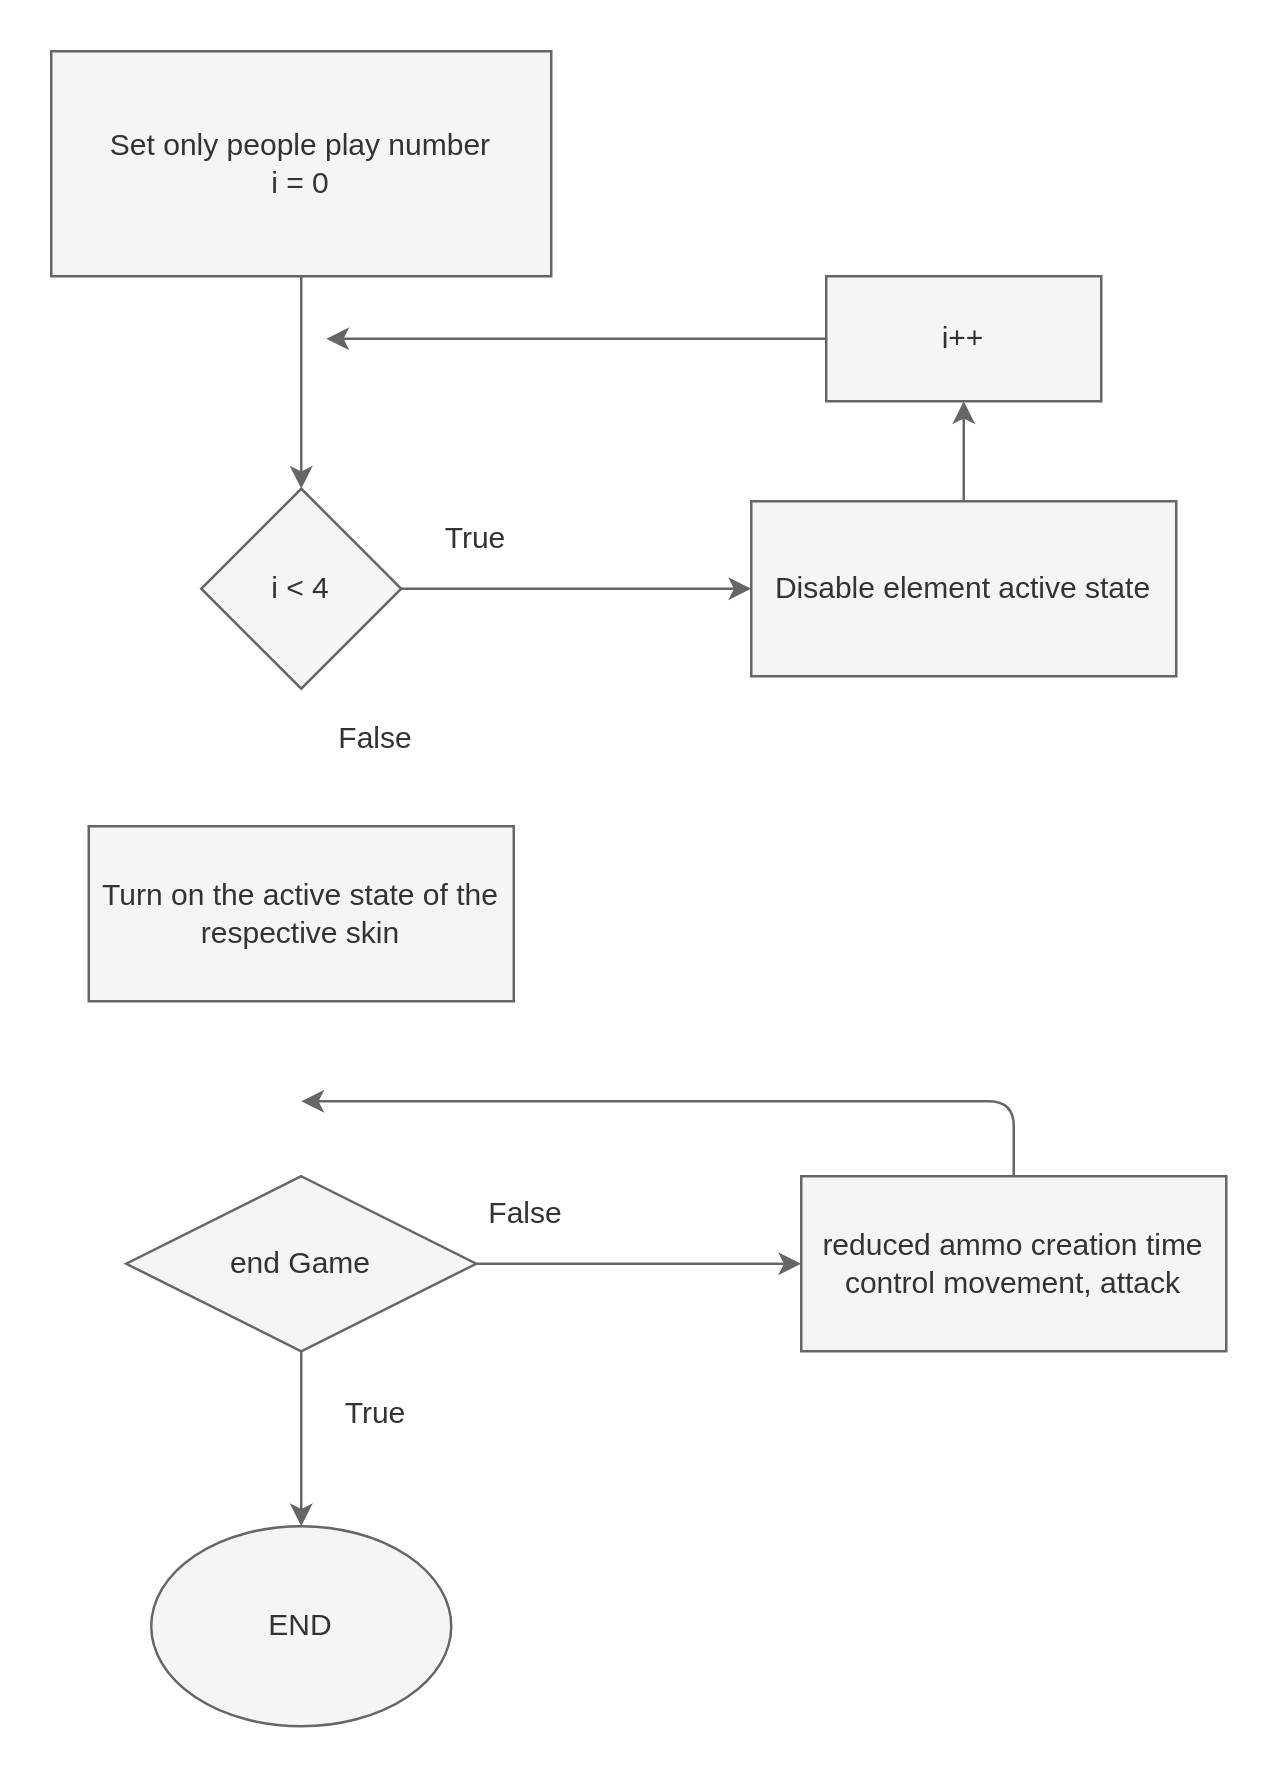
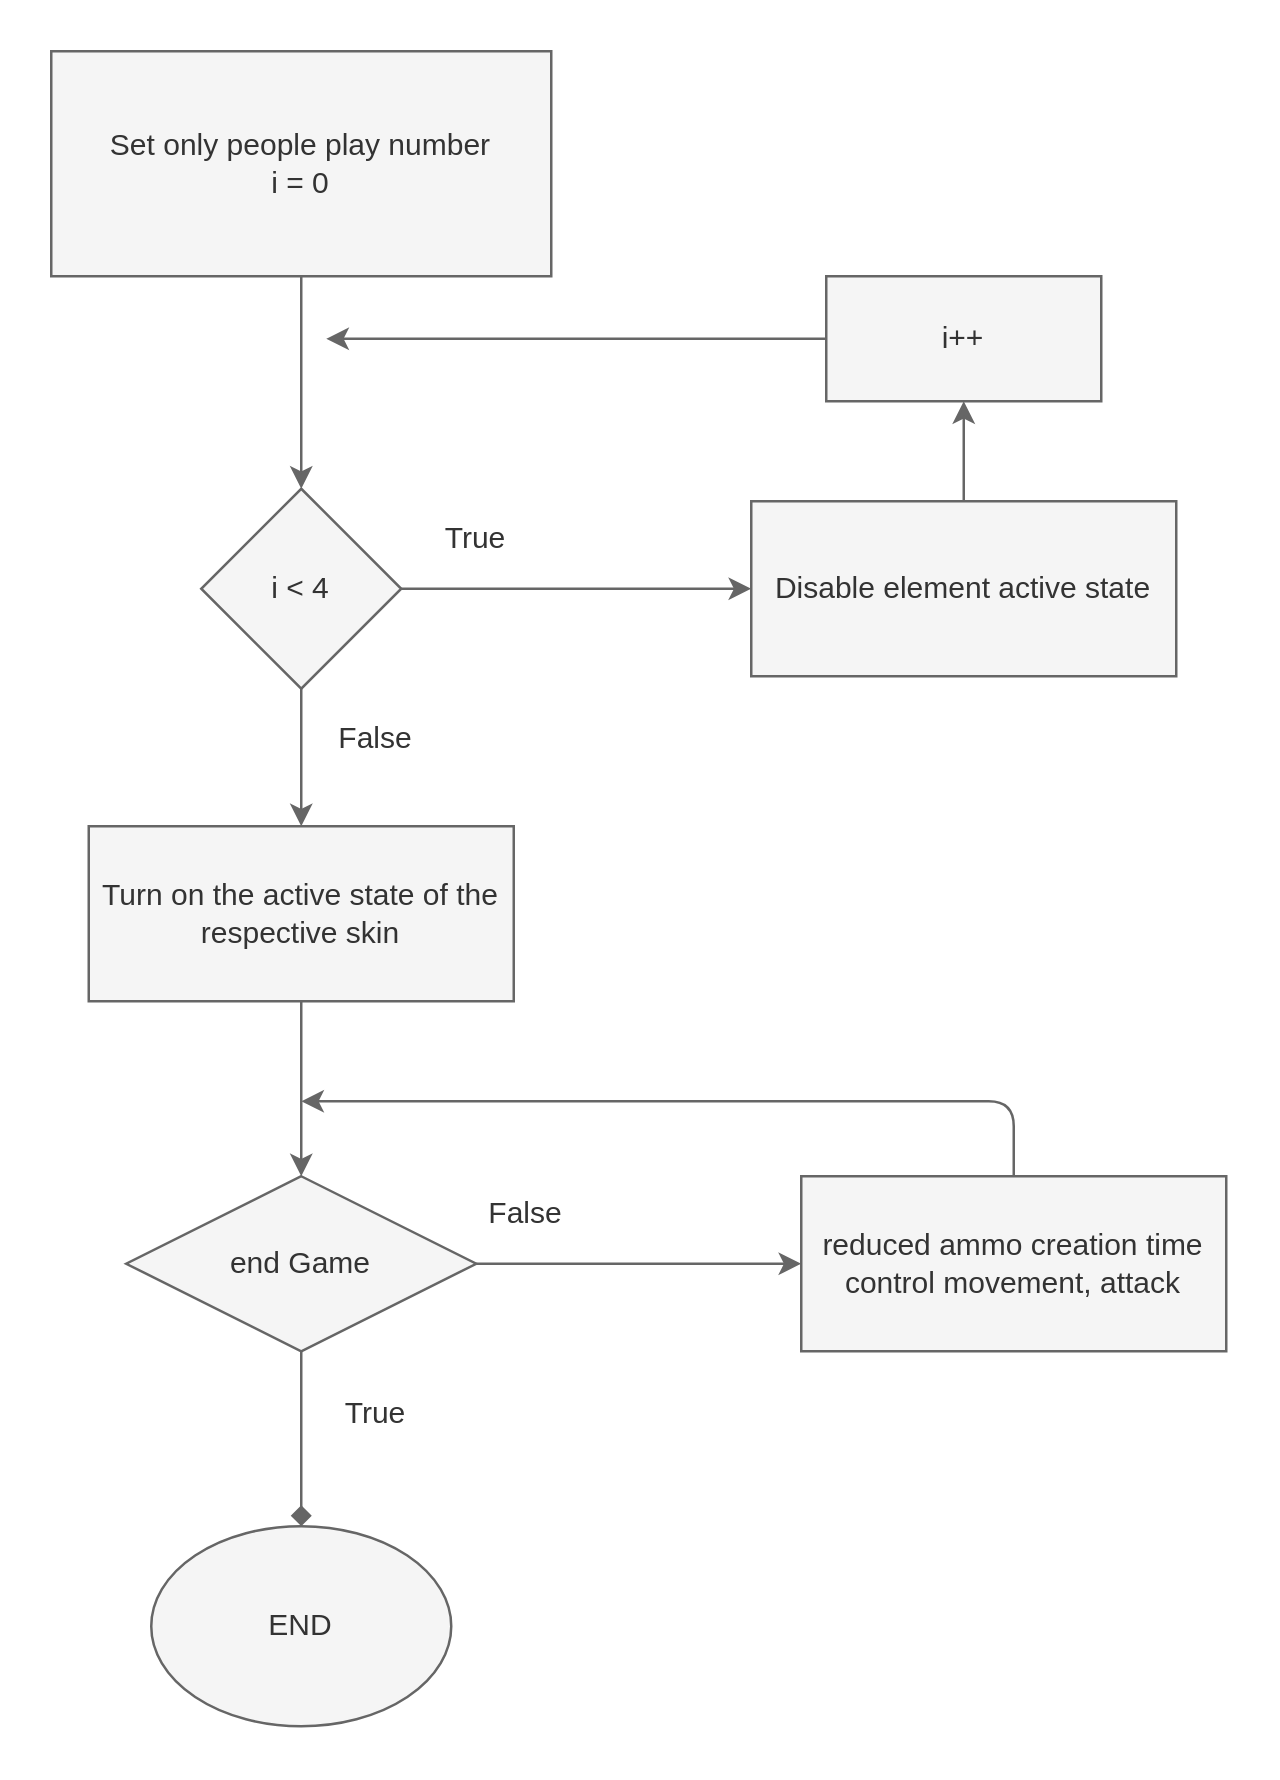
edge "i < 4" -> "Turn on the active state of the respective skin": added
edge "Turn on the active state of the respective skin" -> "end Game": added
edge "end Game" -> "END": arrowhead classic -> diamond
